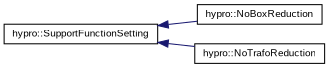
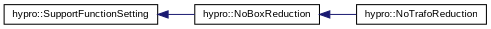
edge "hypro::NoTrafoReduction" -> "hypro::SupportFunctionSetting": now "hypro::NoTrafoReduction" -> "hypro::NoBoxReduction"
